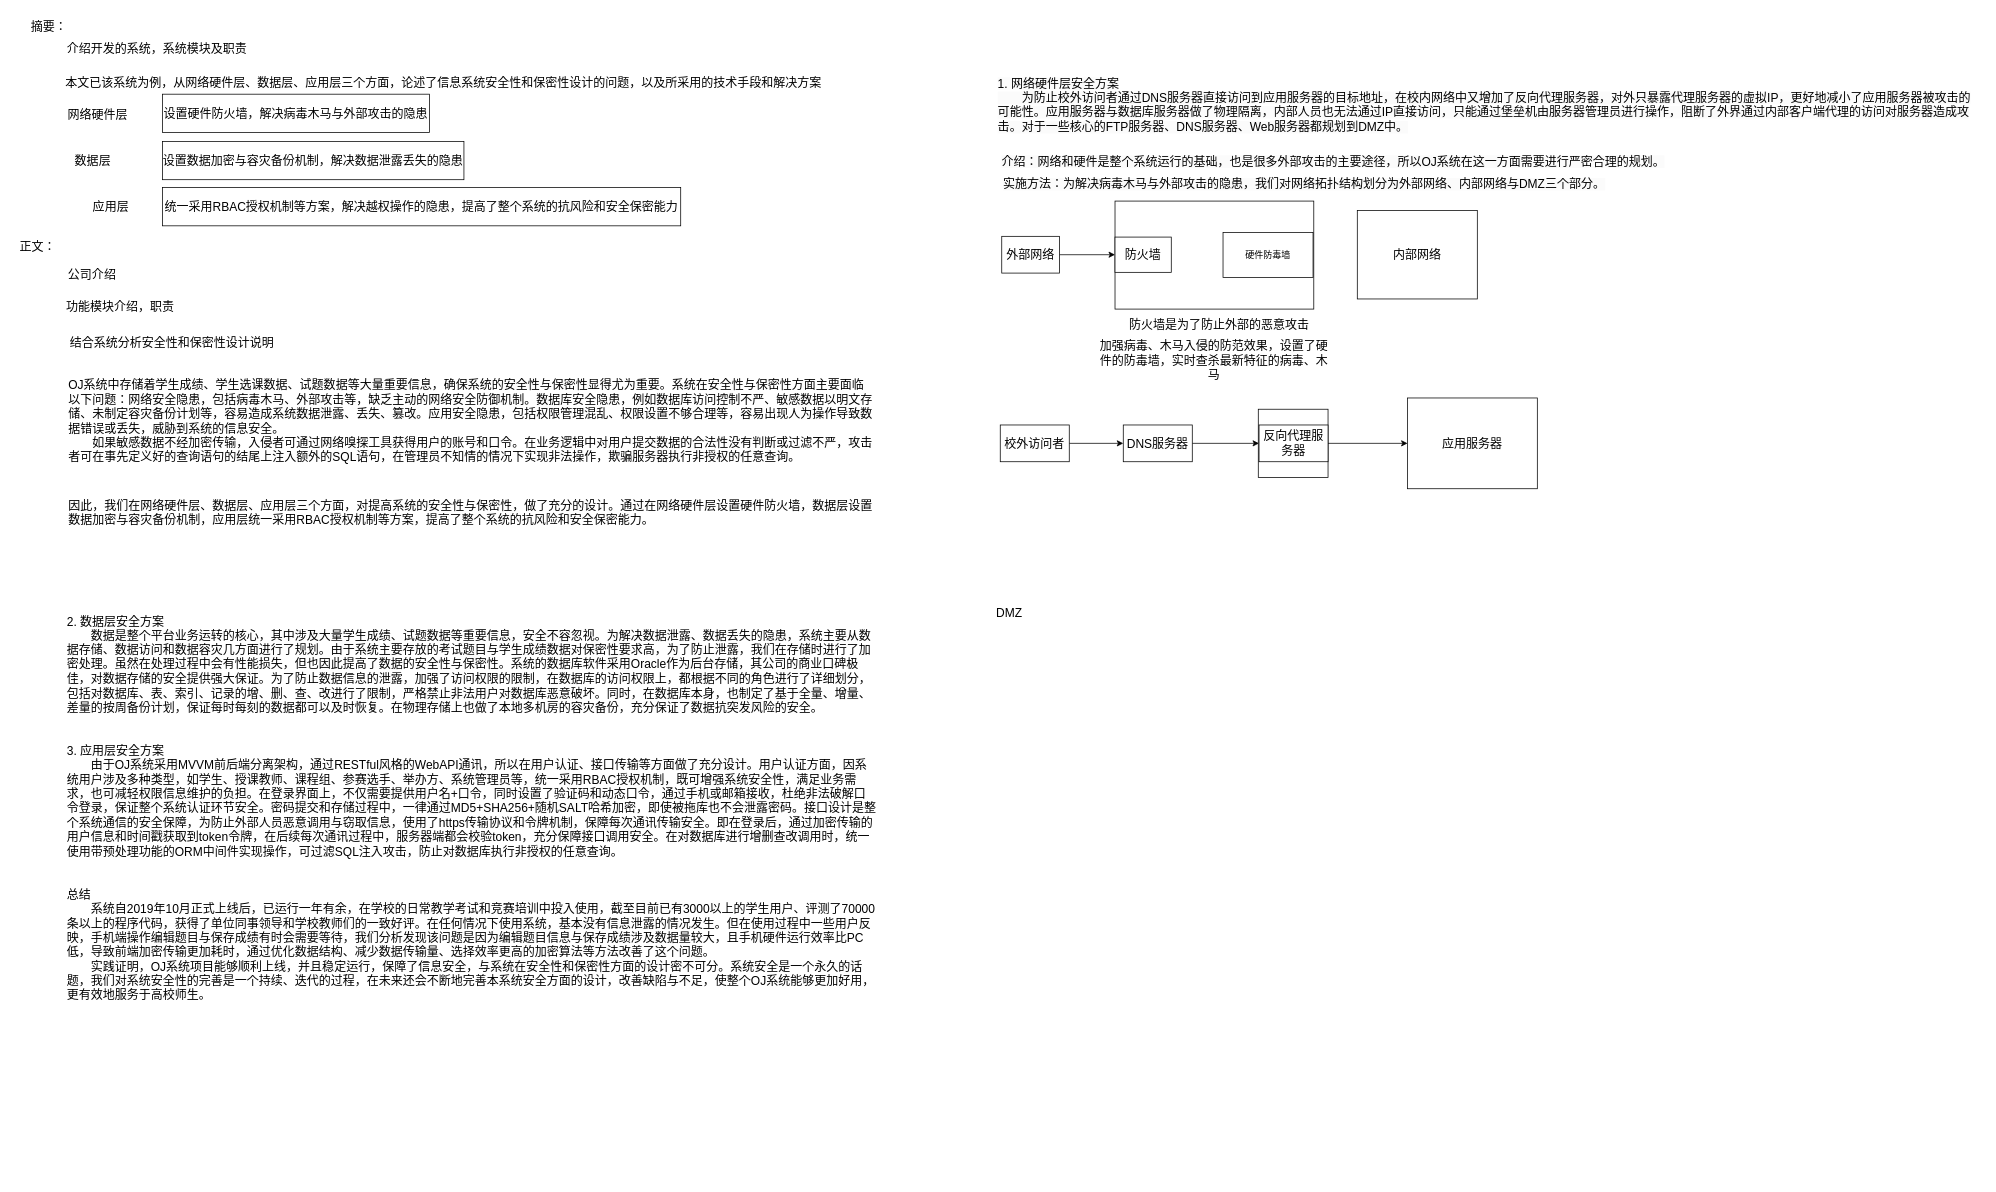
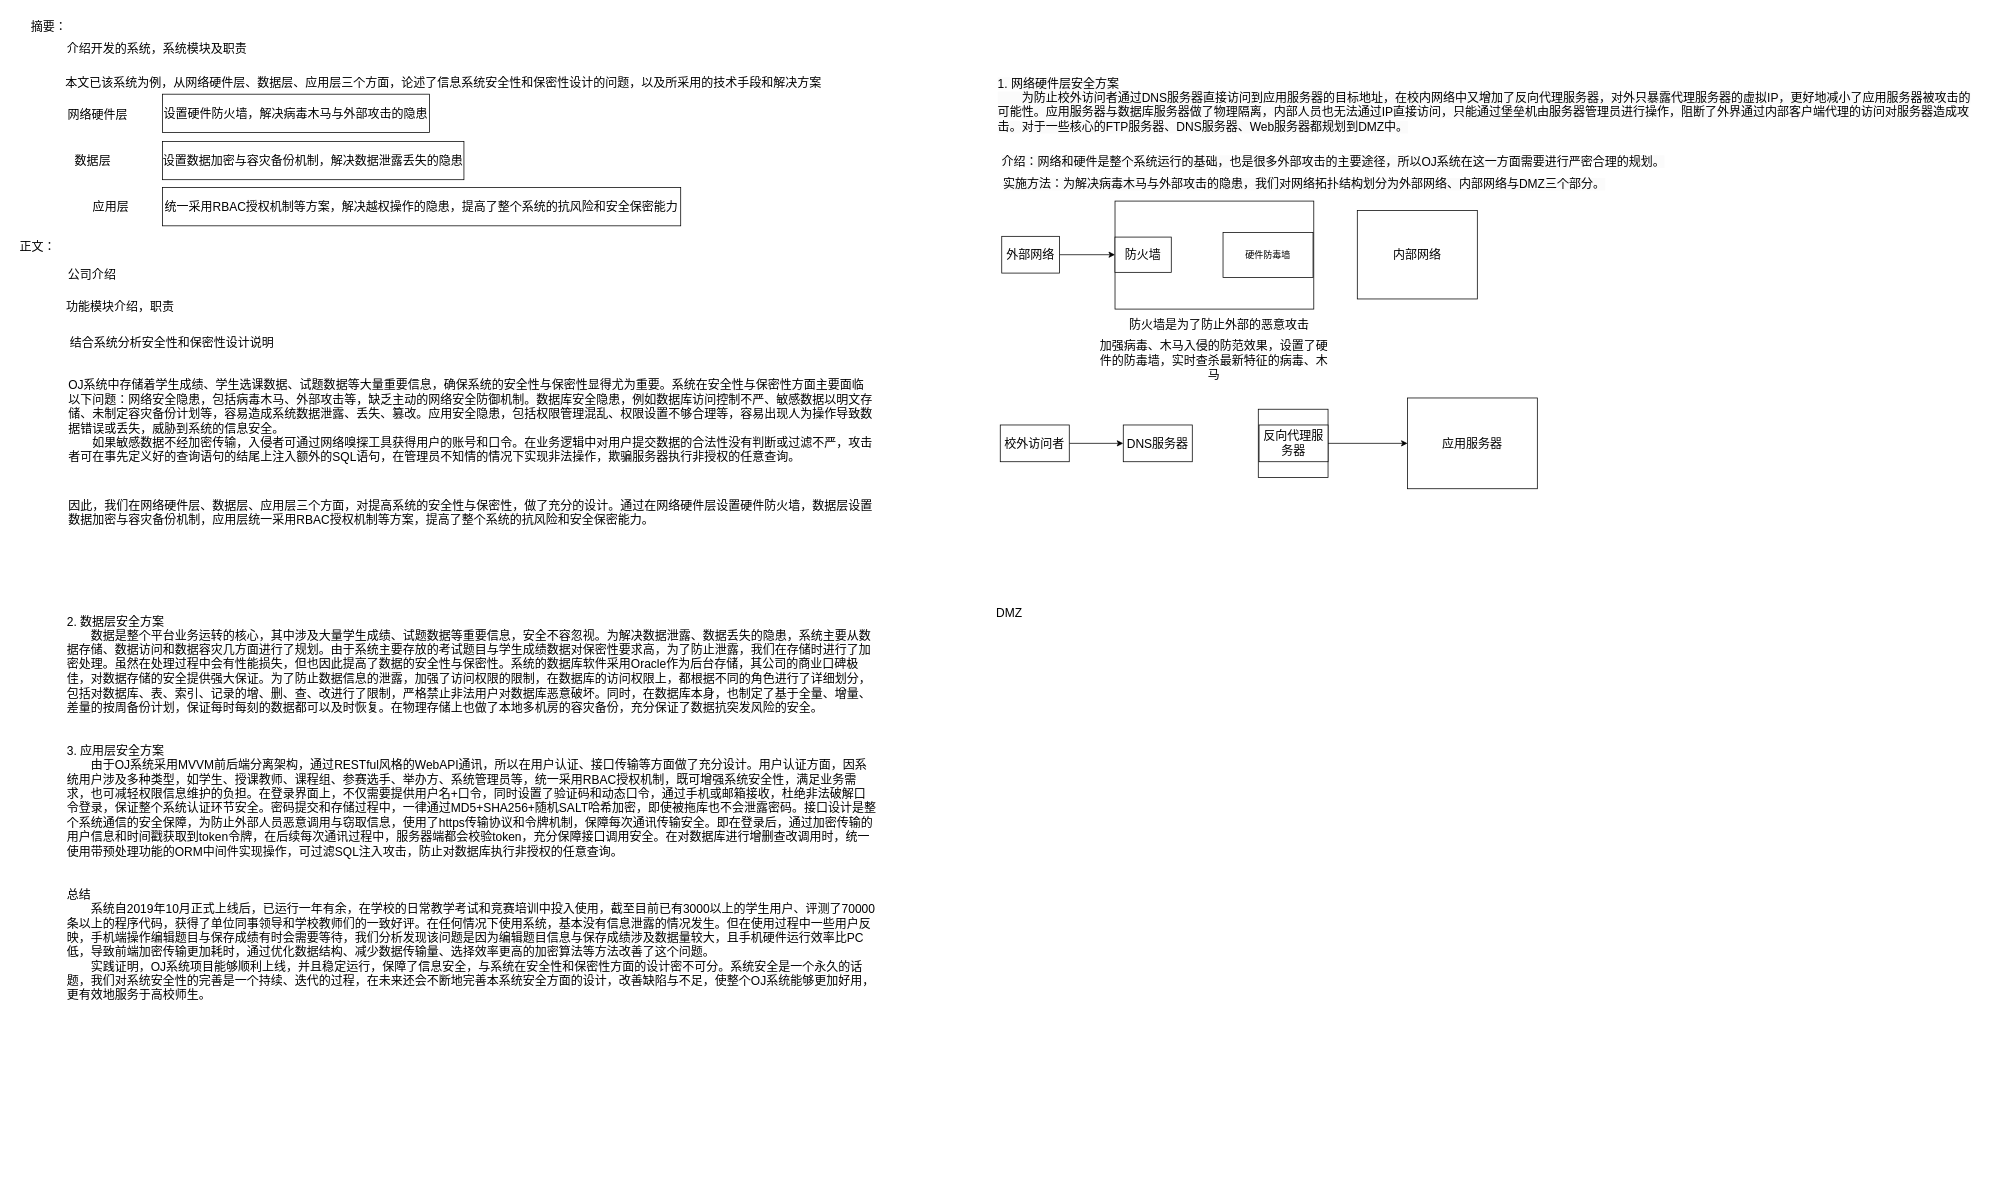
edge "DNS服务器" -> "反向代理服务器": removed
